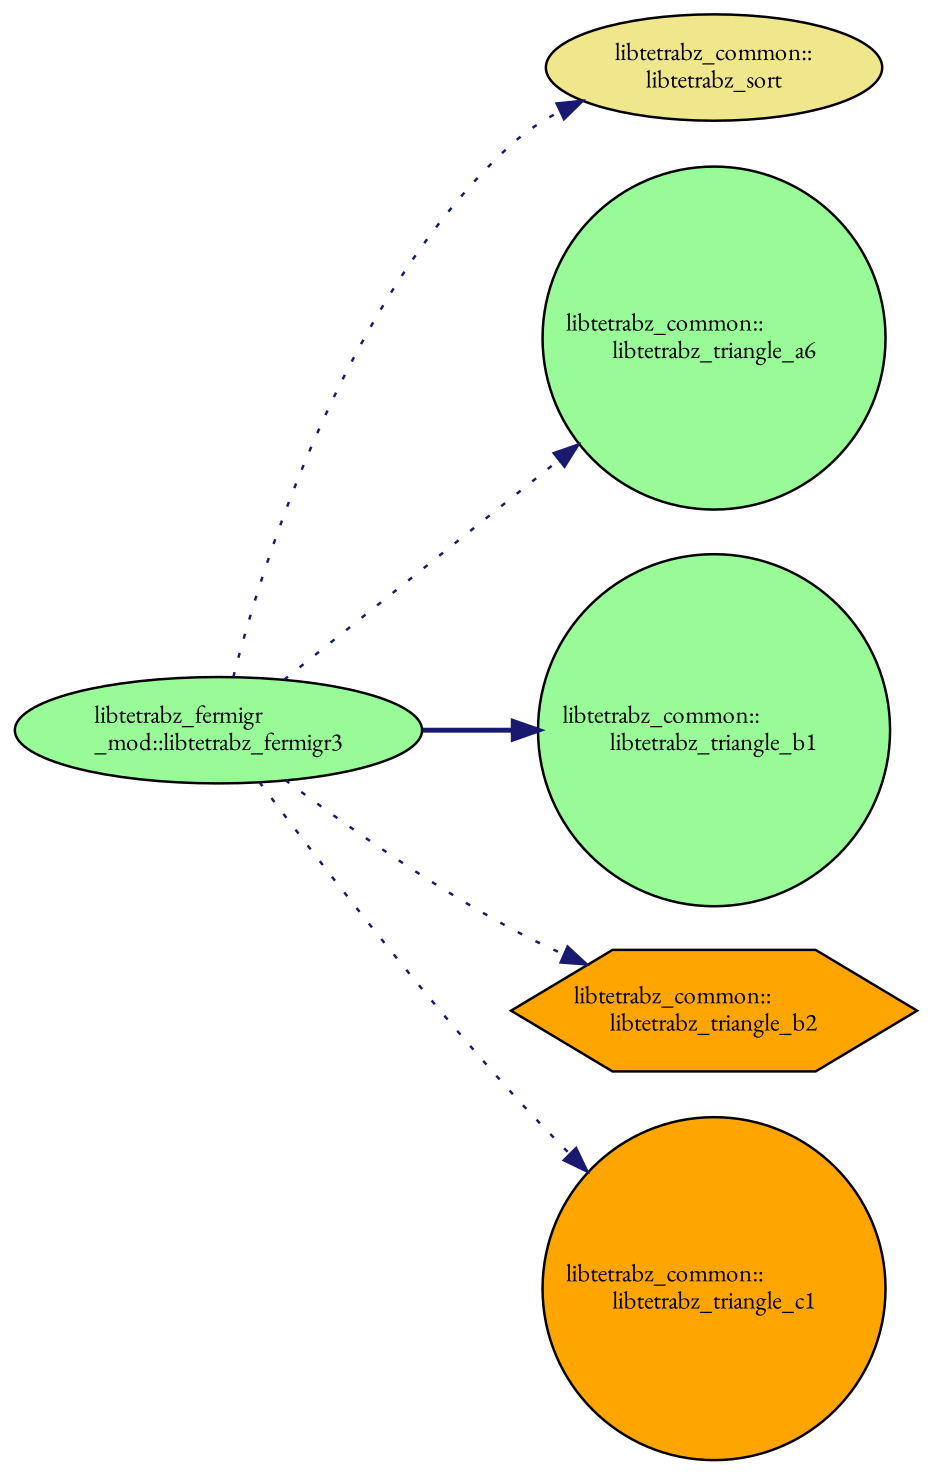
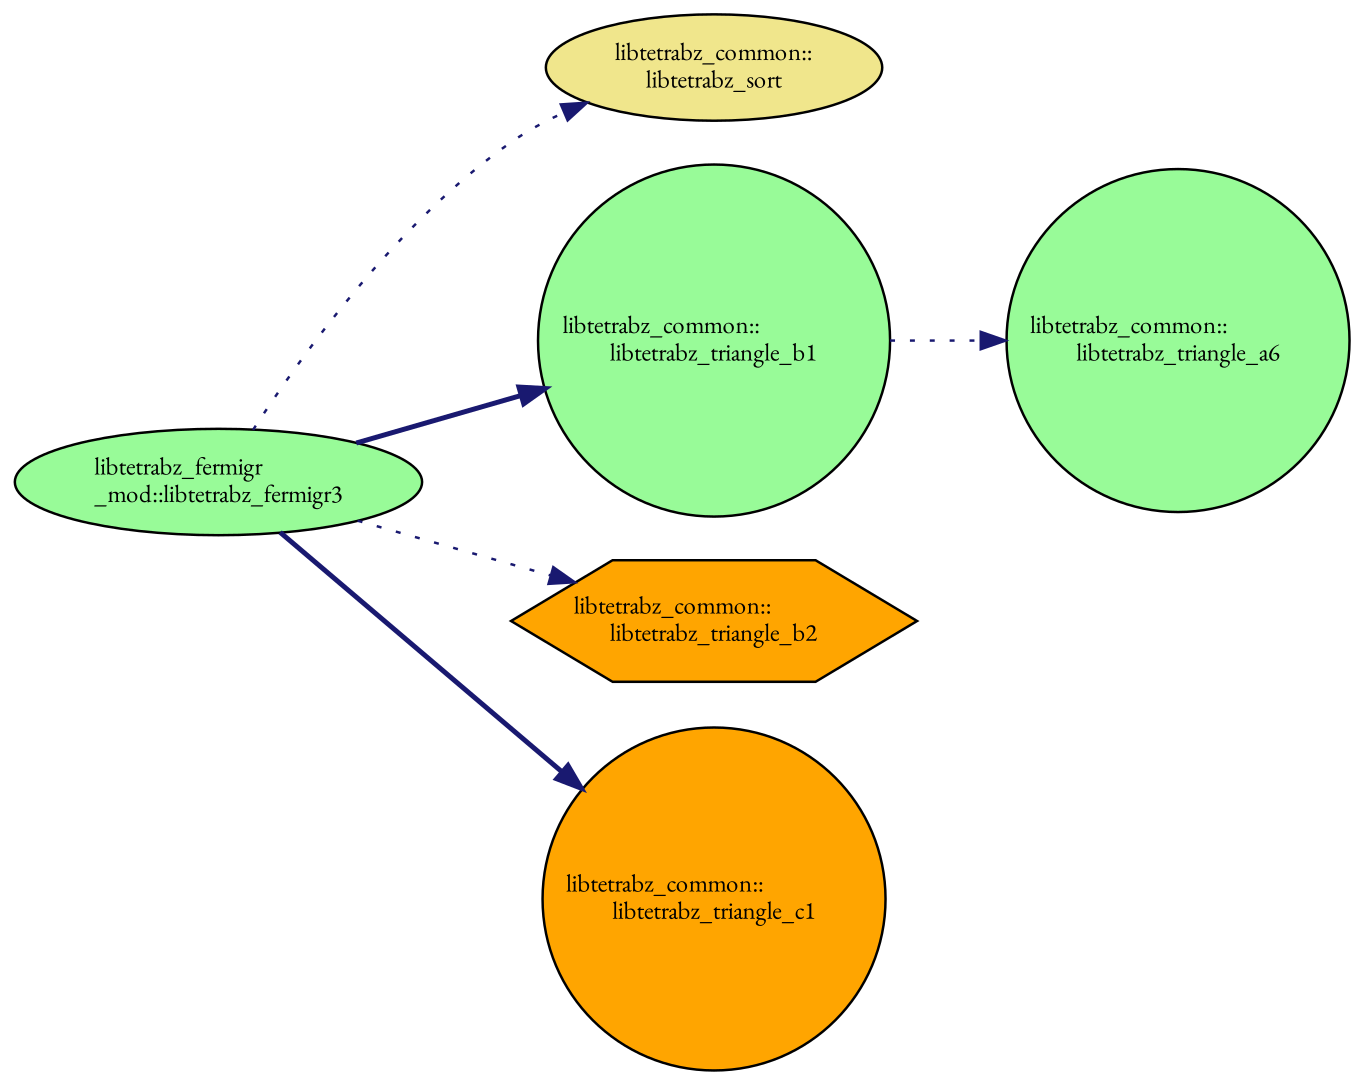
edge "libtetrabz_fermigr _mod::libtetrabz_fermigr3" -> "libtetrabz_common:: libtetrabz_triangle_a6": now "libtetrabz_common:: libtetrabz_triangle_b1" -> "libtetrabz_common:: libtetrabz_triangle_a6"
edge "libtetrabz_fermigr _mod::libtetrabz_fermigr3" -> "libtetrabz_common:: libtetrabz_triangle_c1": style dotted -> bold
